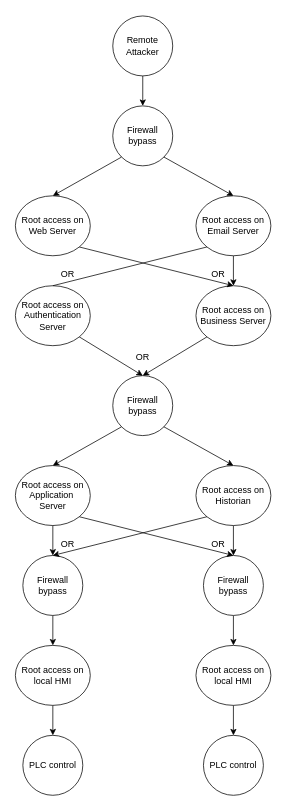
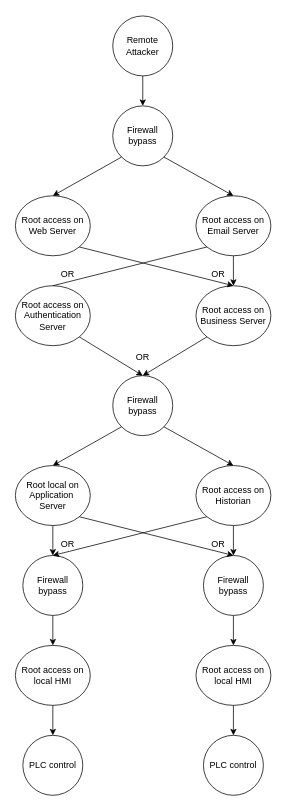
node "Root access on Application Server": label "Root access on Application Server" -> "Root local on Application Server"
